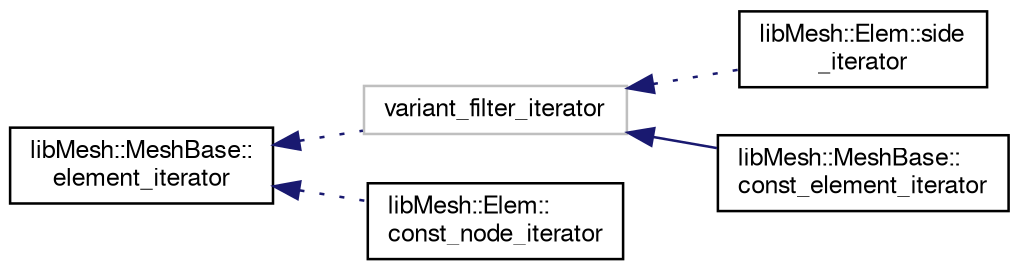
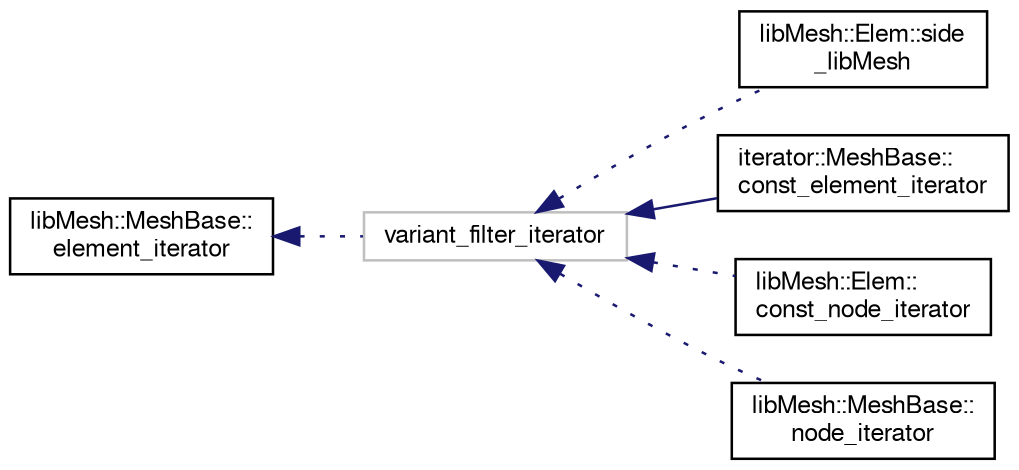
node "libMesh::Elem::side _iterator": label "libMesh::Elem::side _iterator" -> "libMesh::Elem::side _libMesh"
node "libMesh::MeshBase:: const_element_iterator": label "libMesh::MeshBase:: const_element_iterator" -> "iterator::MeshBase:: const_element_iterator"
edge "libMesh::Elem:: const_node_iterator" -> "libMesh::MeshBase:: element_iterator": now "libMesh::Elem:: const_node_iterator" -> "variant_filter_iterator"
node "libMesh::MeshBase:: node_iterator": added
